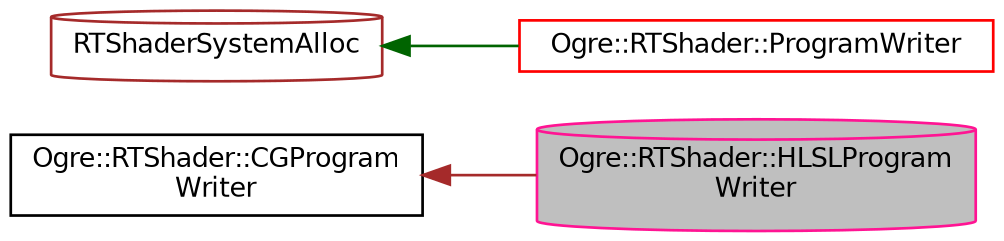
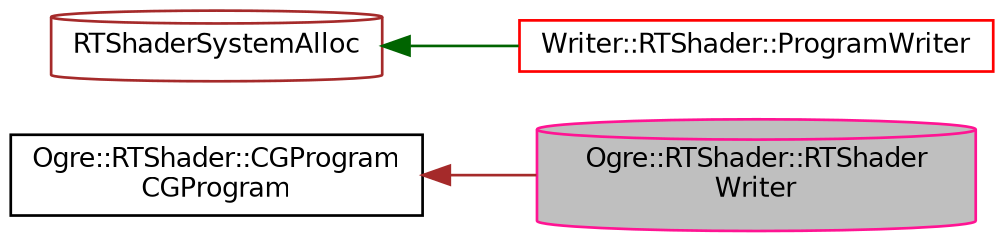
node "Ogre::RTShader::ProgramWriter": label "Ogre::RTShader::ProgramWriter" -> "Writer::RTShader::ProgramWriter"
node "Ogre::RTShader::CGProgram Writer": label "Ogre::RTShader::CGProgram Writer" -> "Ogre::RTShader::CGProgram CGProgram"
node "Ogre::RTShader::HLSLProgram Writer": label "Ogre::RTShader::HLSLProgram Writer" -> "Ogre::RTShader::RTShader Writer"
